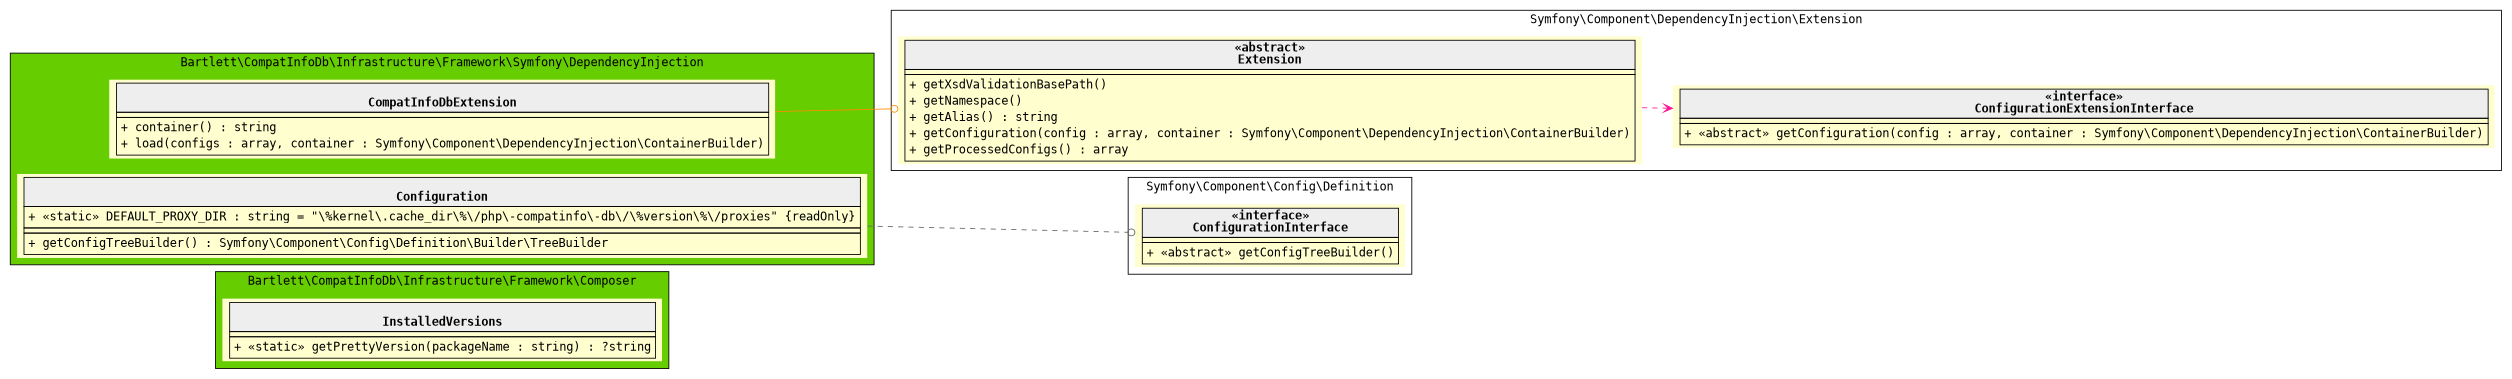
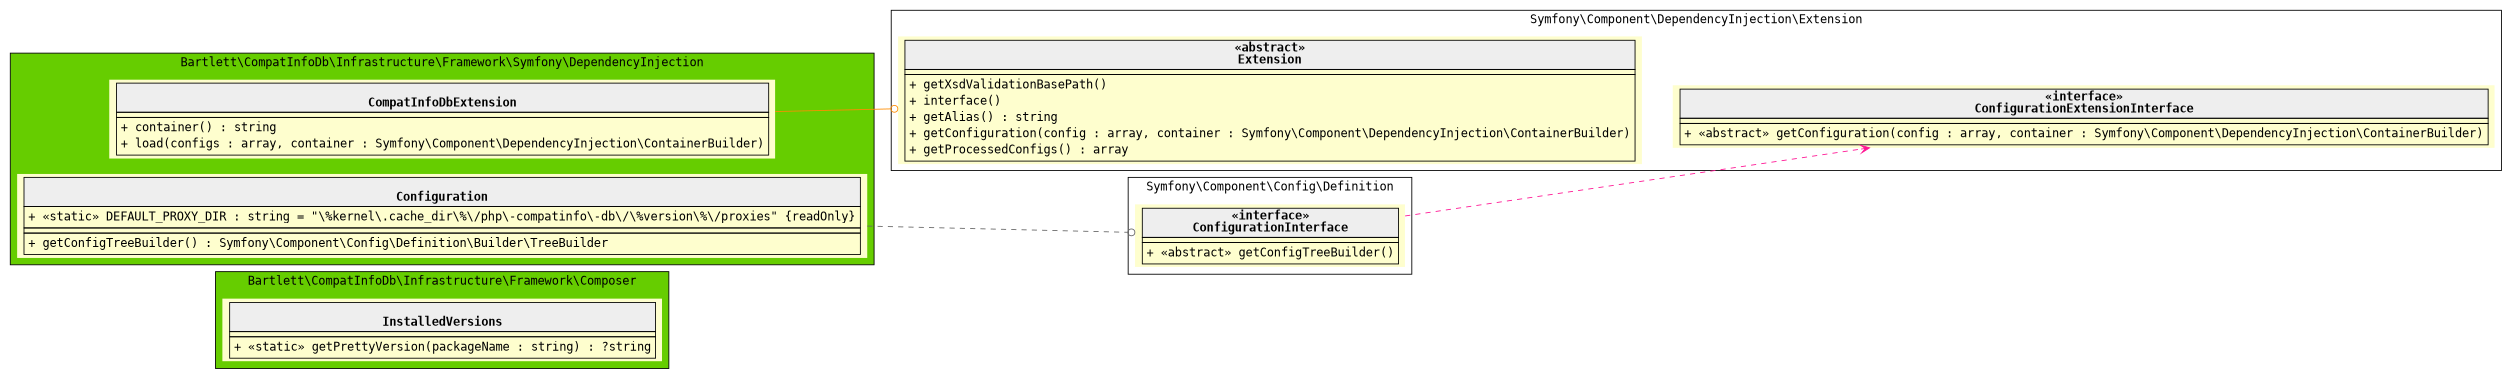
node "Extension": text "+ getNamespace()" -> "+ interface()"
edge "Extension" -> "ConfigurationExtensionInterface": now "ConfigurationInterface" -> "ConfigurationExtensionInterface"
